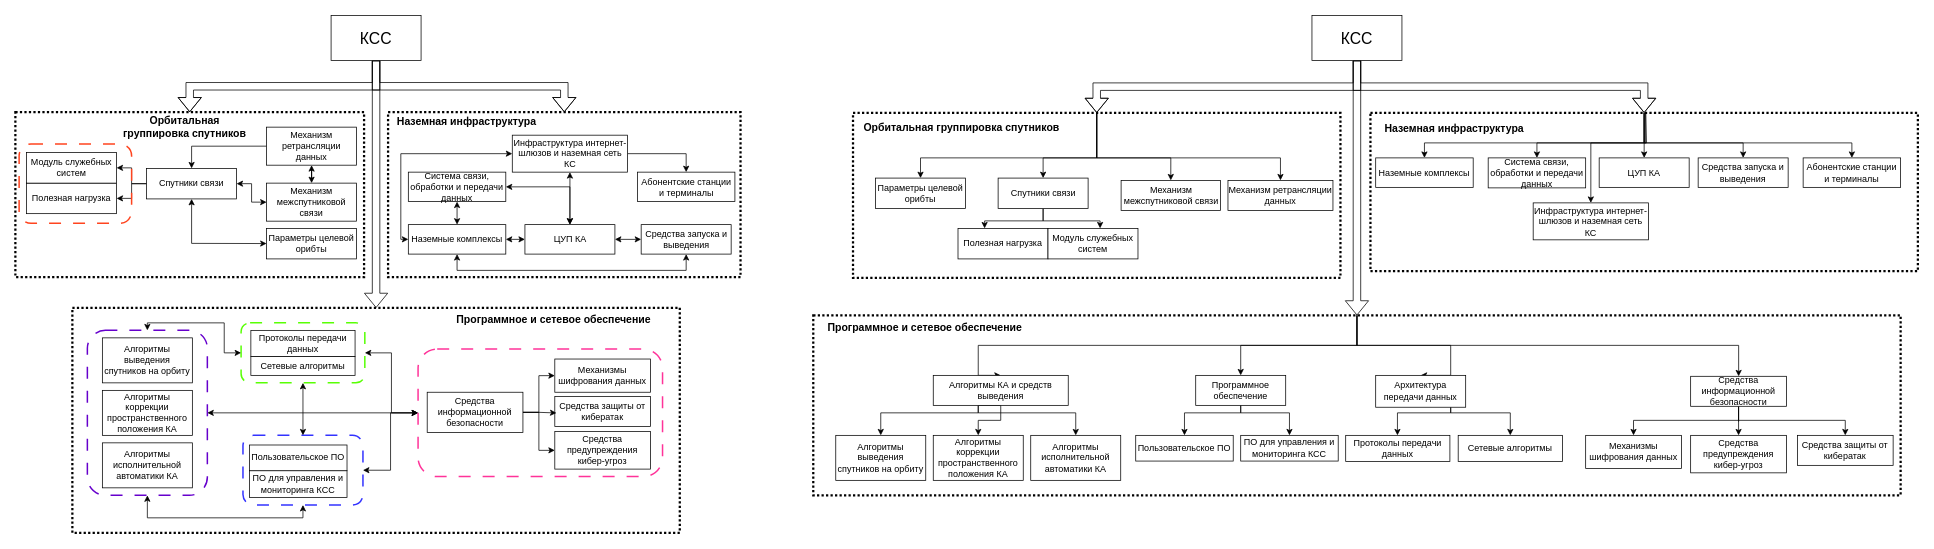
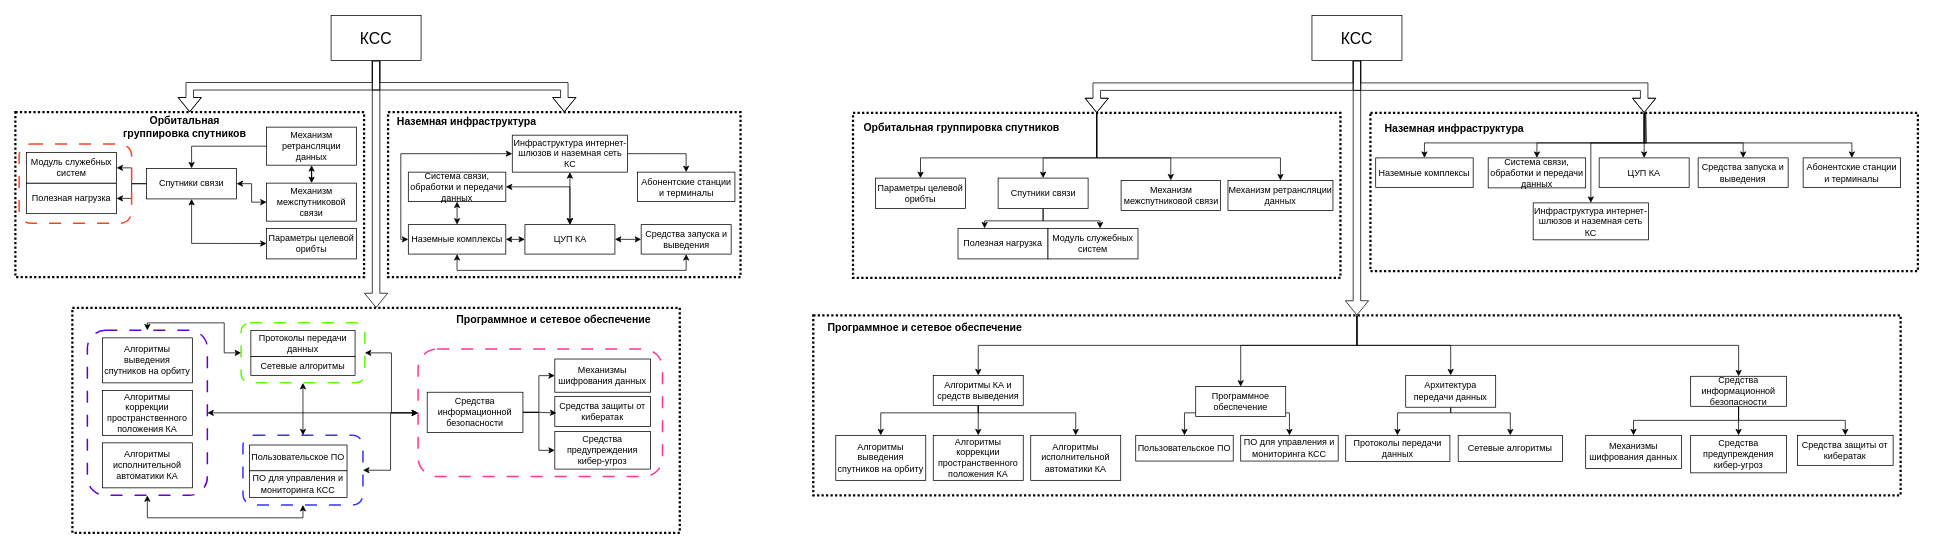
node "Алгоритмы КА и средств выведения": size 135x30 -> 90x30
node "Программное обеспечение": moved (1241, 390) -> (1241, 402)
node "Архитектура передачи данных": moved (1421, 391) -> (1451, 391)
